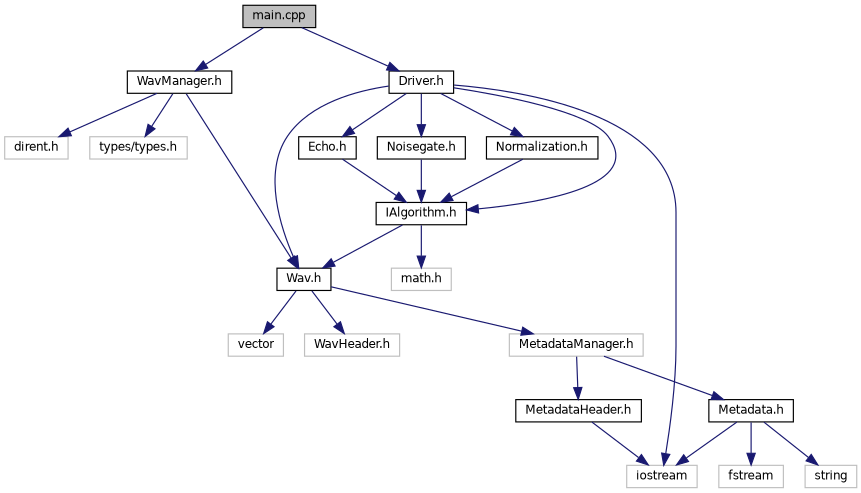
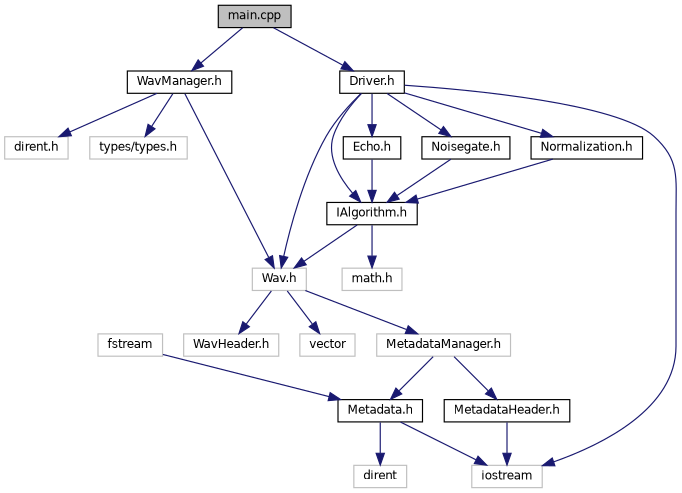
node "Wav.h": color black -> grey75
edge "Metadata.h" -> "fstream": reversed
node "string": label "string" -> "dirent"
